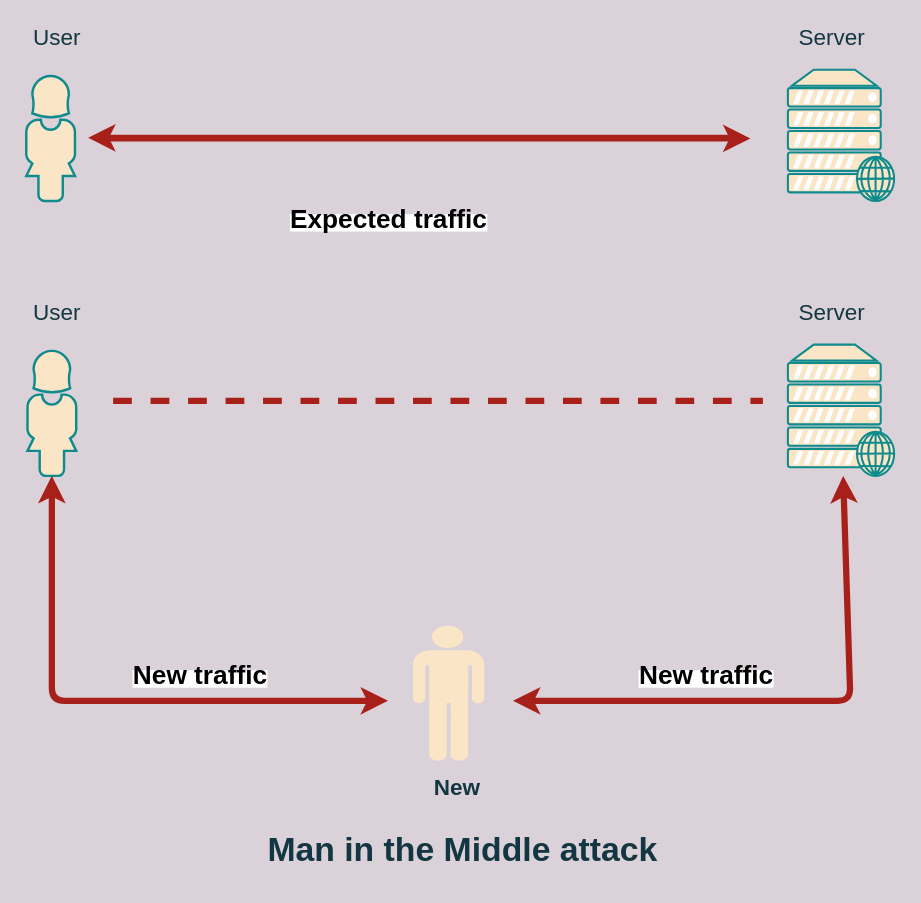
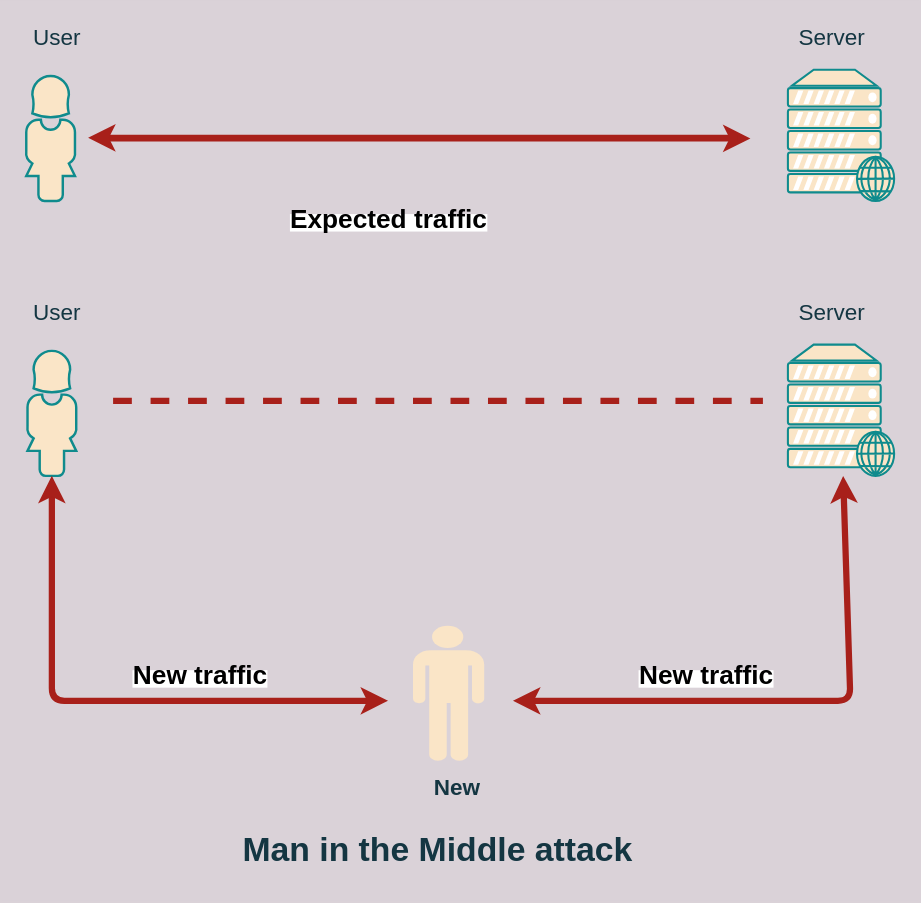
node "Man in the Middle attack": moved (463, 851) -> (438, 851)
